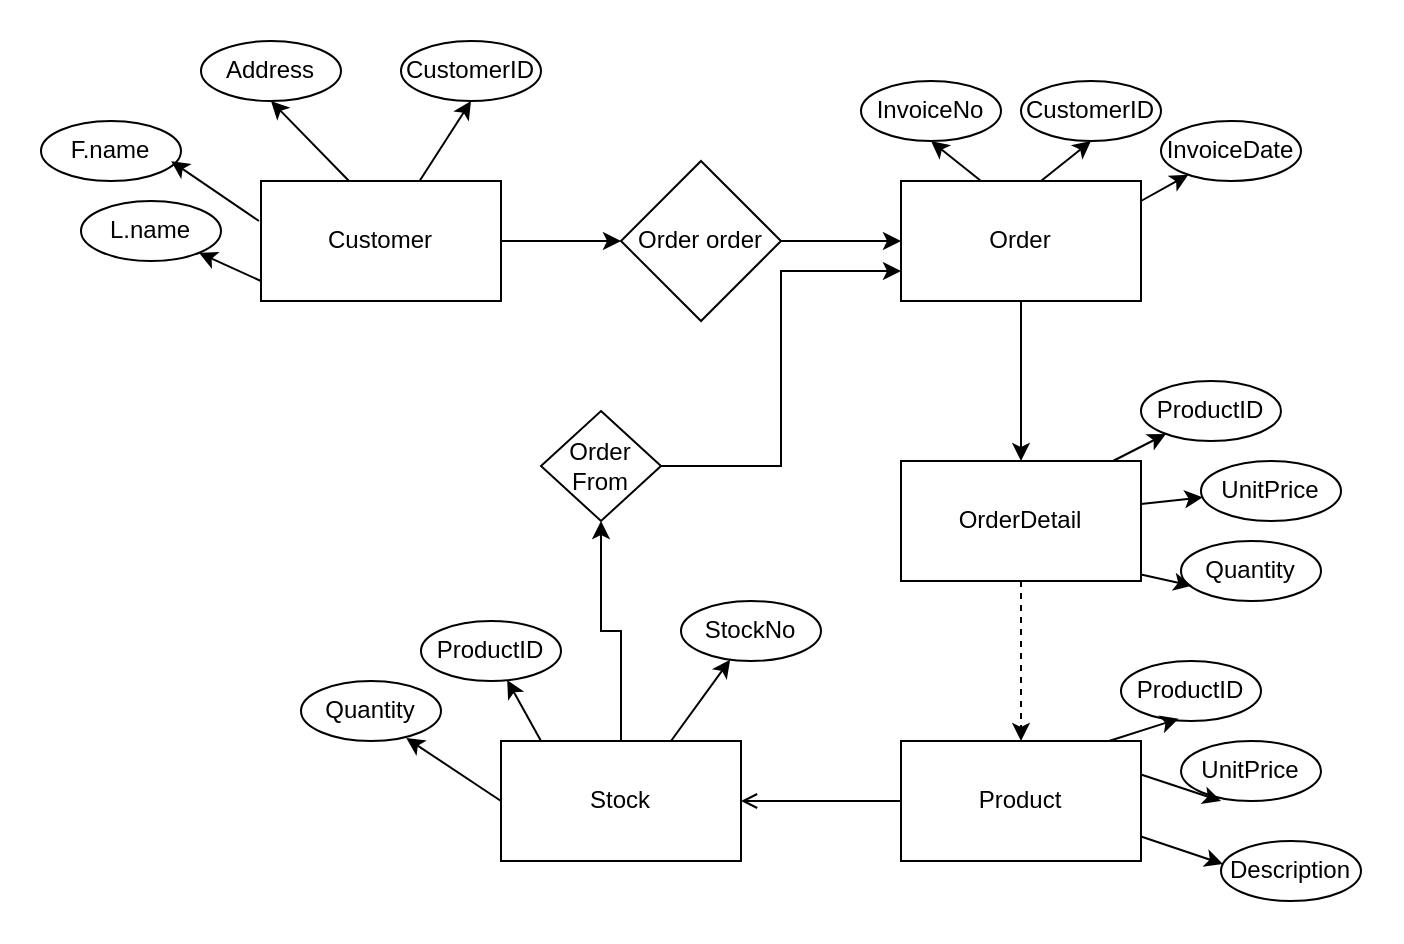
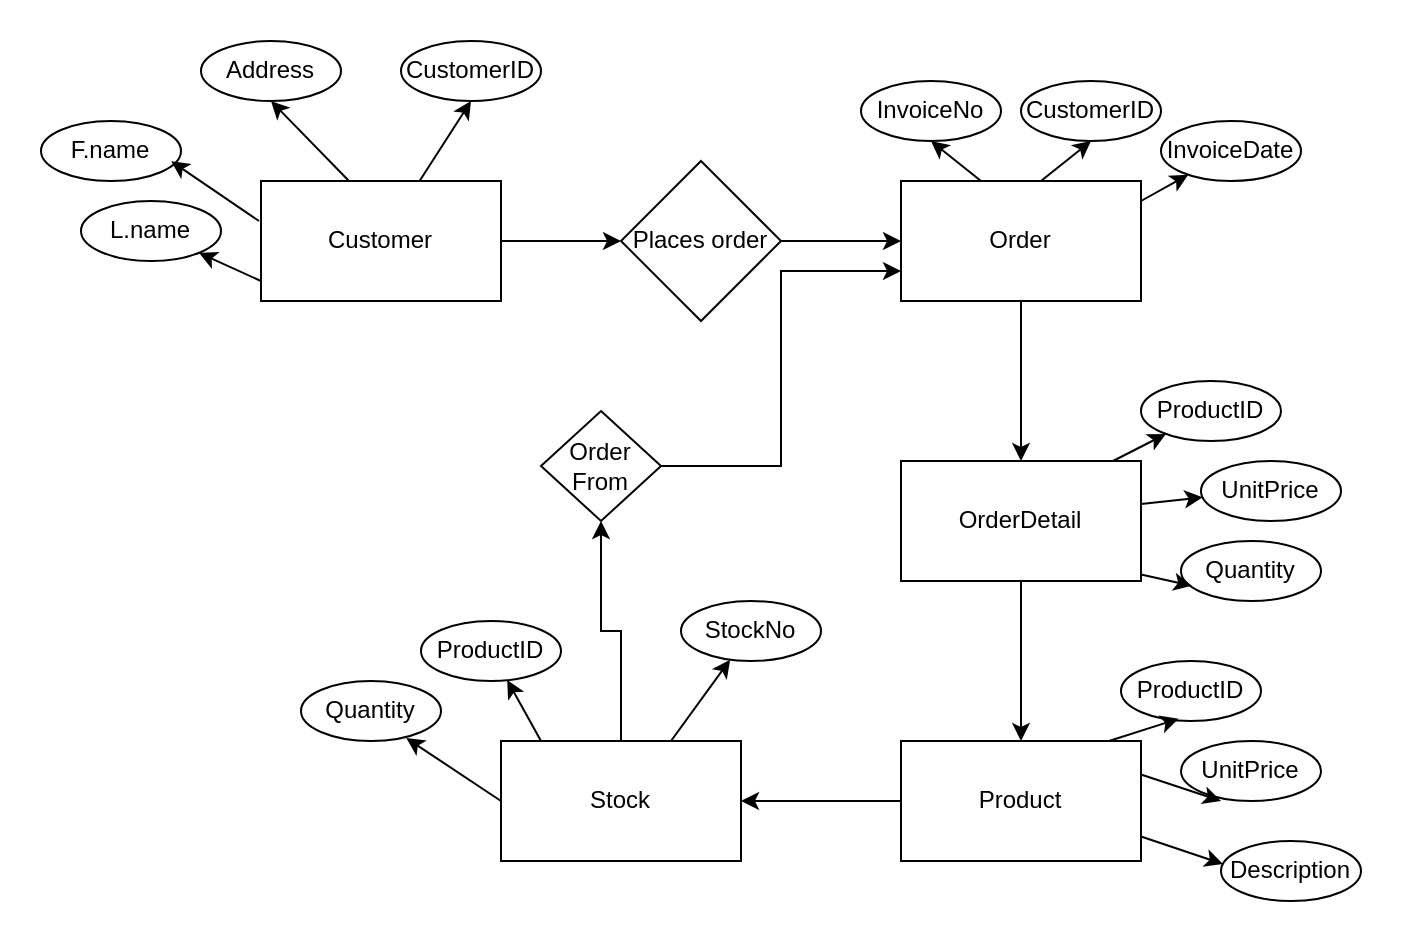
node "Order order": label "Order order" -> "Places order"
edge "OrderDetail" -> "Product": style dashed -> solid
edge "Product" -> "Stock": arrowhead open -> classic
